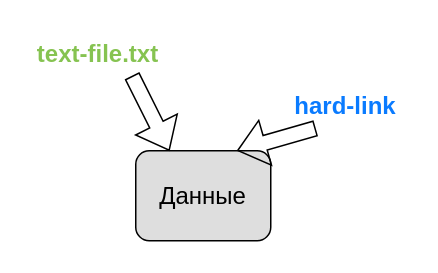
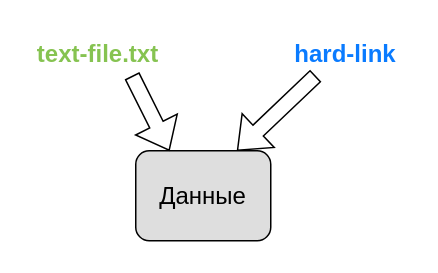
node "hard-link": moved (346, 106) -> (346, 53)
